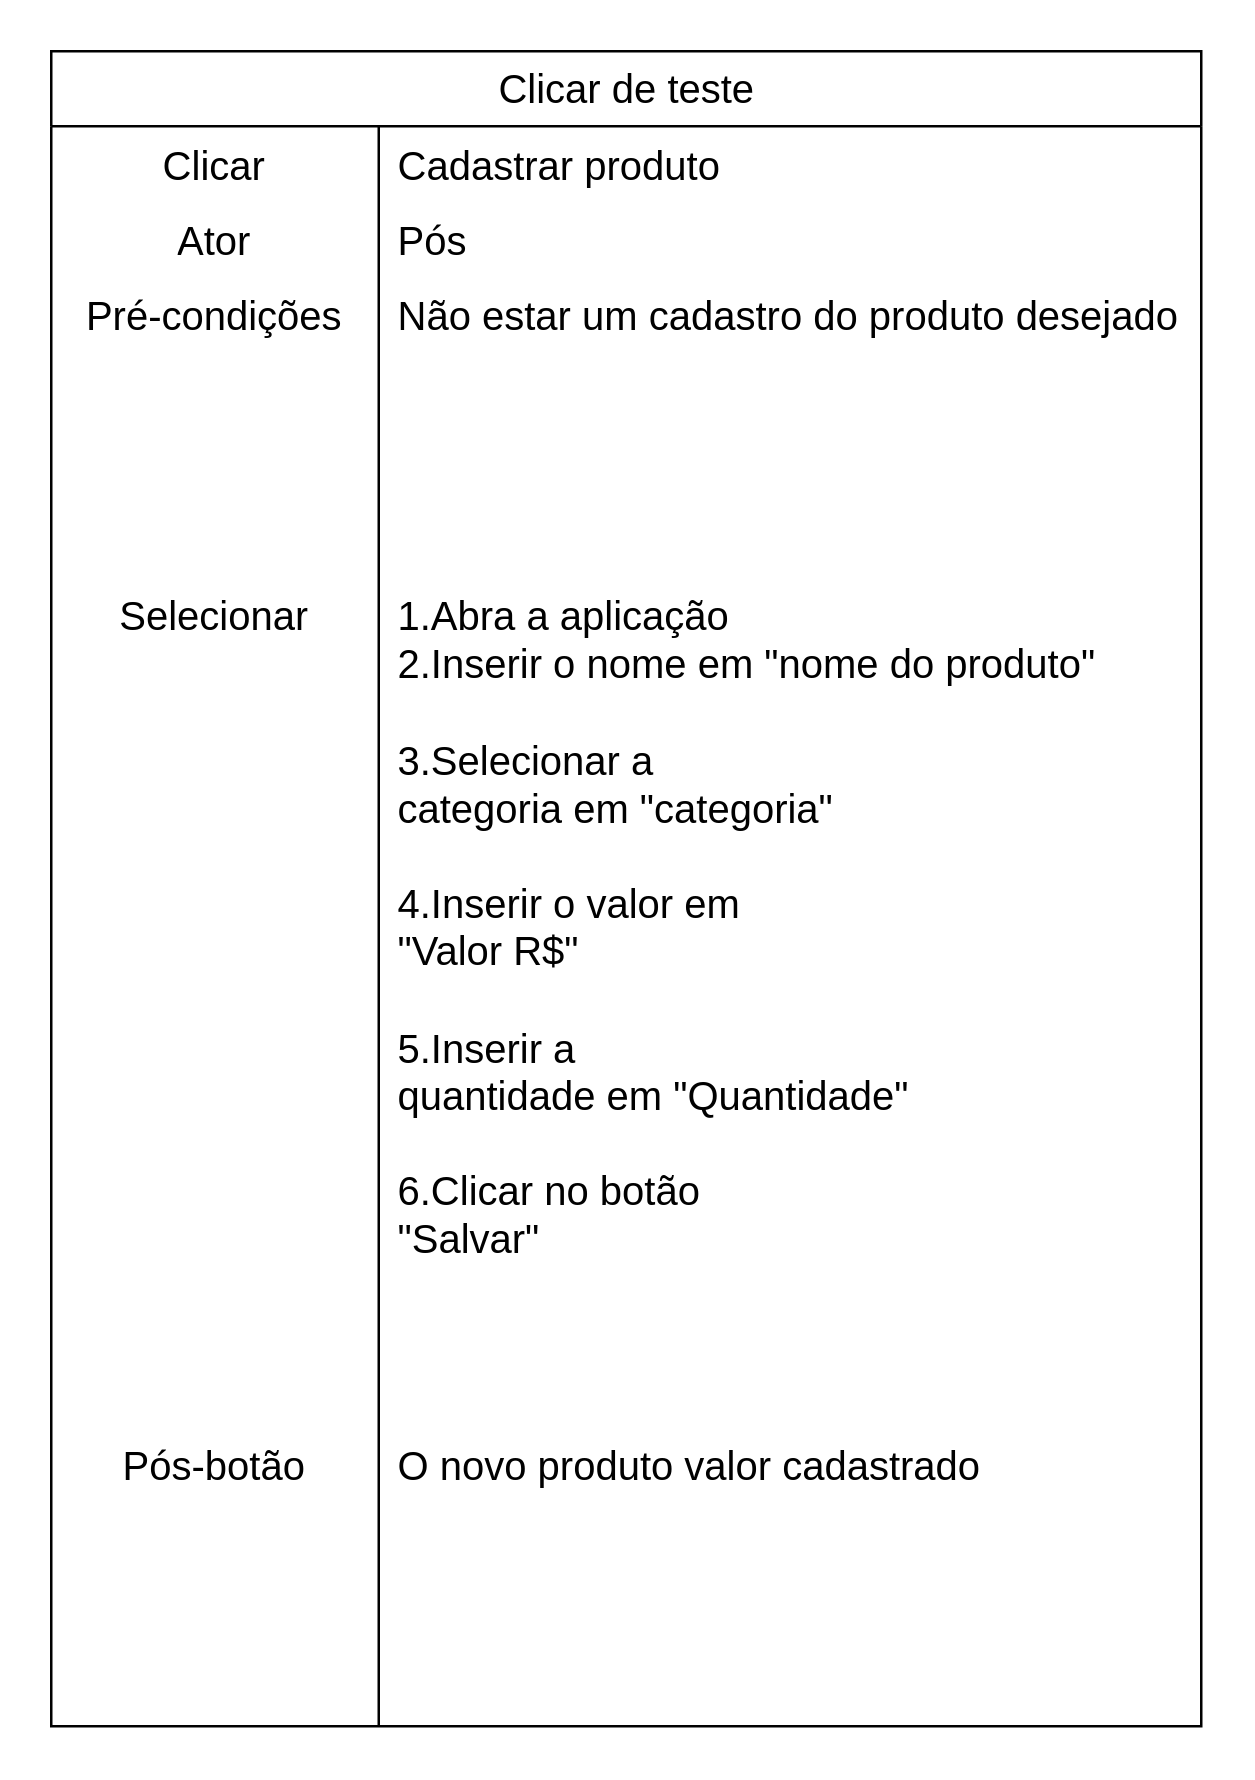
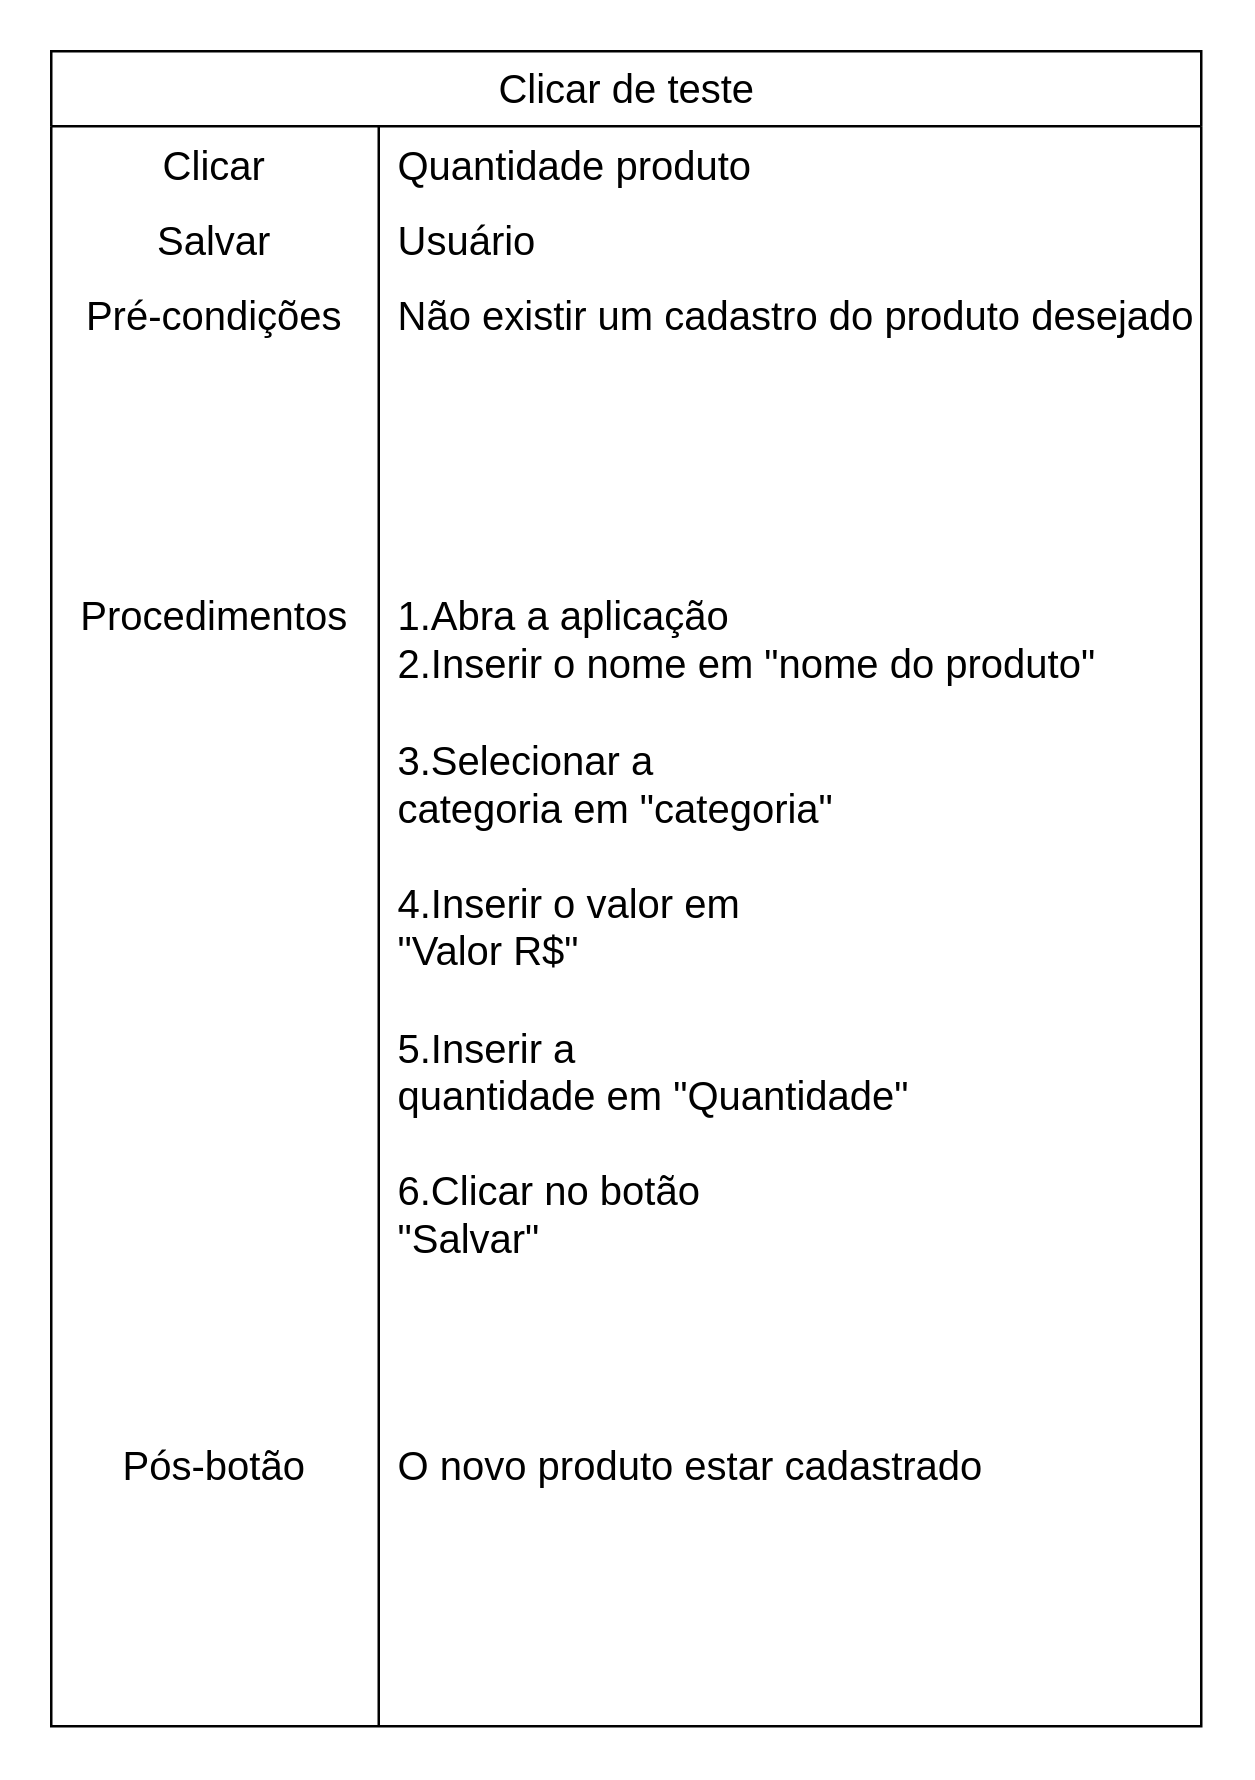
node "Cadastrar produto": label "Cadastrar produto" -> "Quantidade produto"
node "Ator": label "Ator" -> "Salvar"
node "Pós": label "Pós" -> "Usuário"
node "Não estar um cadastro do produto desejado": label "Não estar um cadastro do produto desejado" -> "Não existir um cadastro do produto desejado"
node "Selecionar": label "Selecionar" -> "Procedimentos"
node "O novo produto valor cadastrado": label "O novo produto valor cadastrado" -> "O novo produto estar cadastrado"
